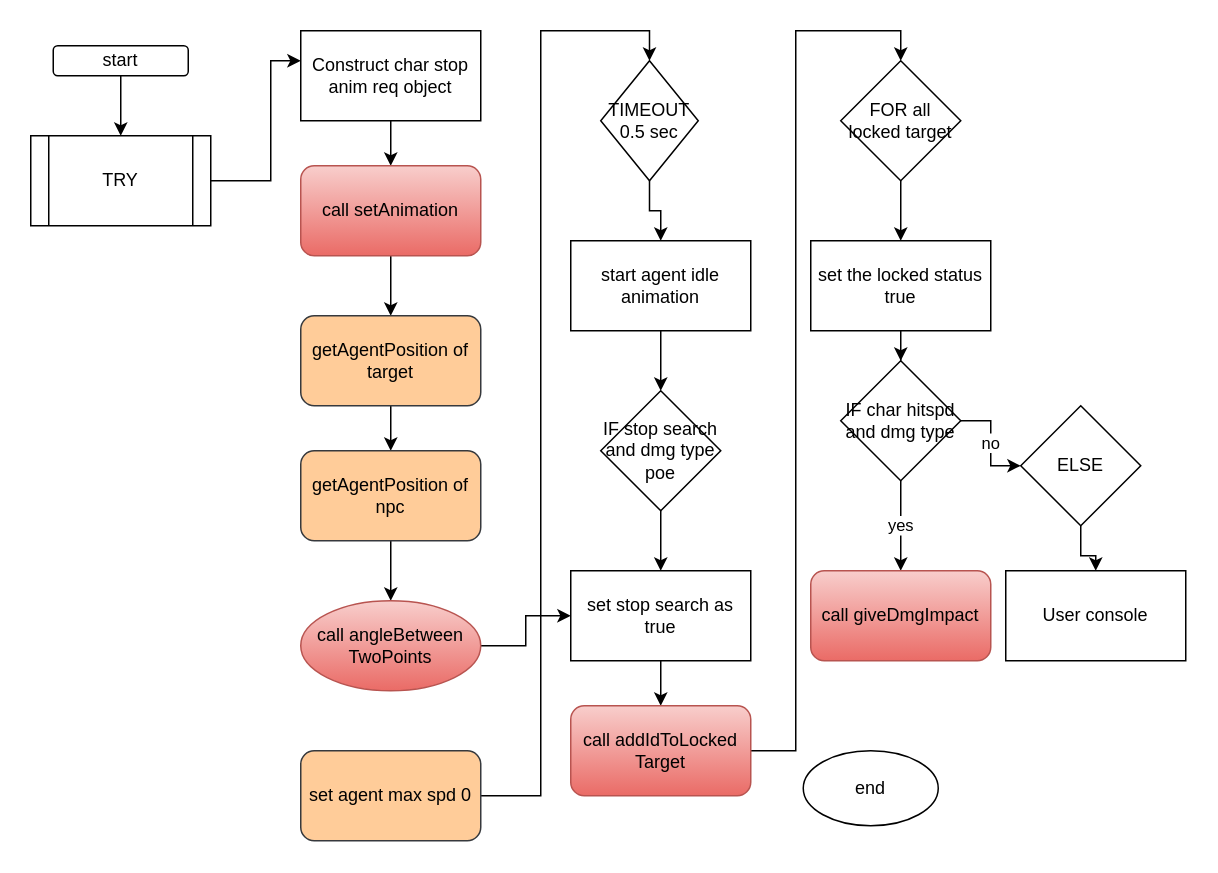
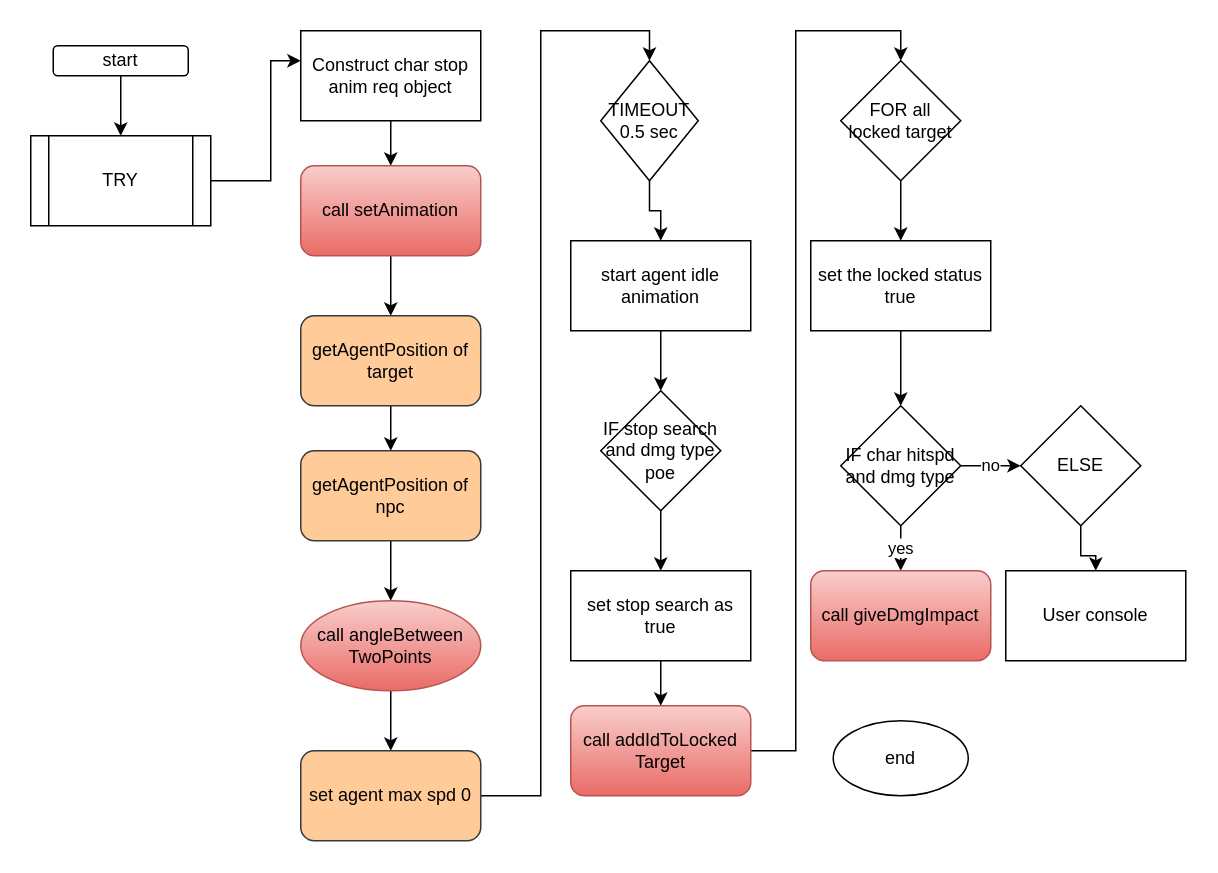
node "IF char hitspd and dmg type": moved (901, 421) -> (901, 466)
edge "call angleBetween TwoPoints" -> "set stop search as true": now "call angleBetween TwoPoints" -> "set agent max spd 0"
node "end": moved (871, 788) -> (901, 758)
